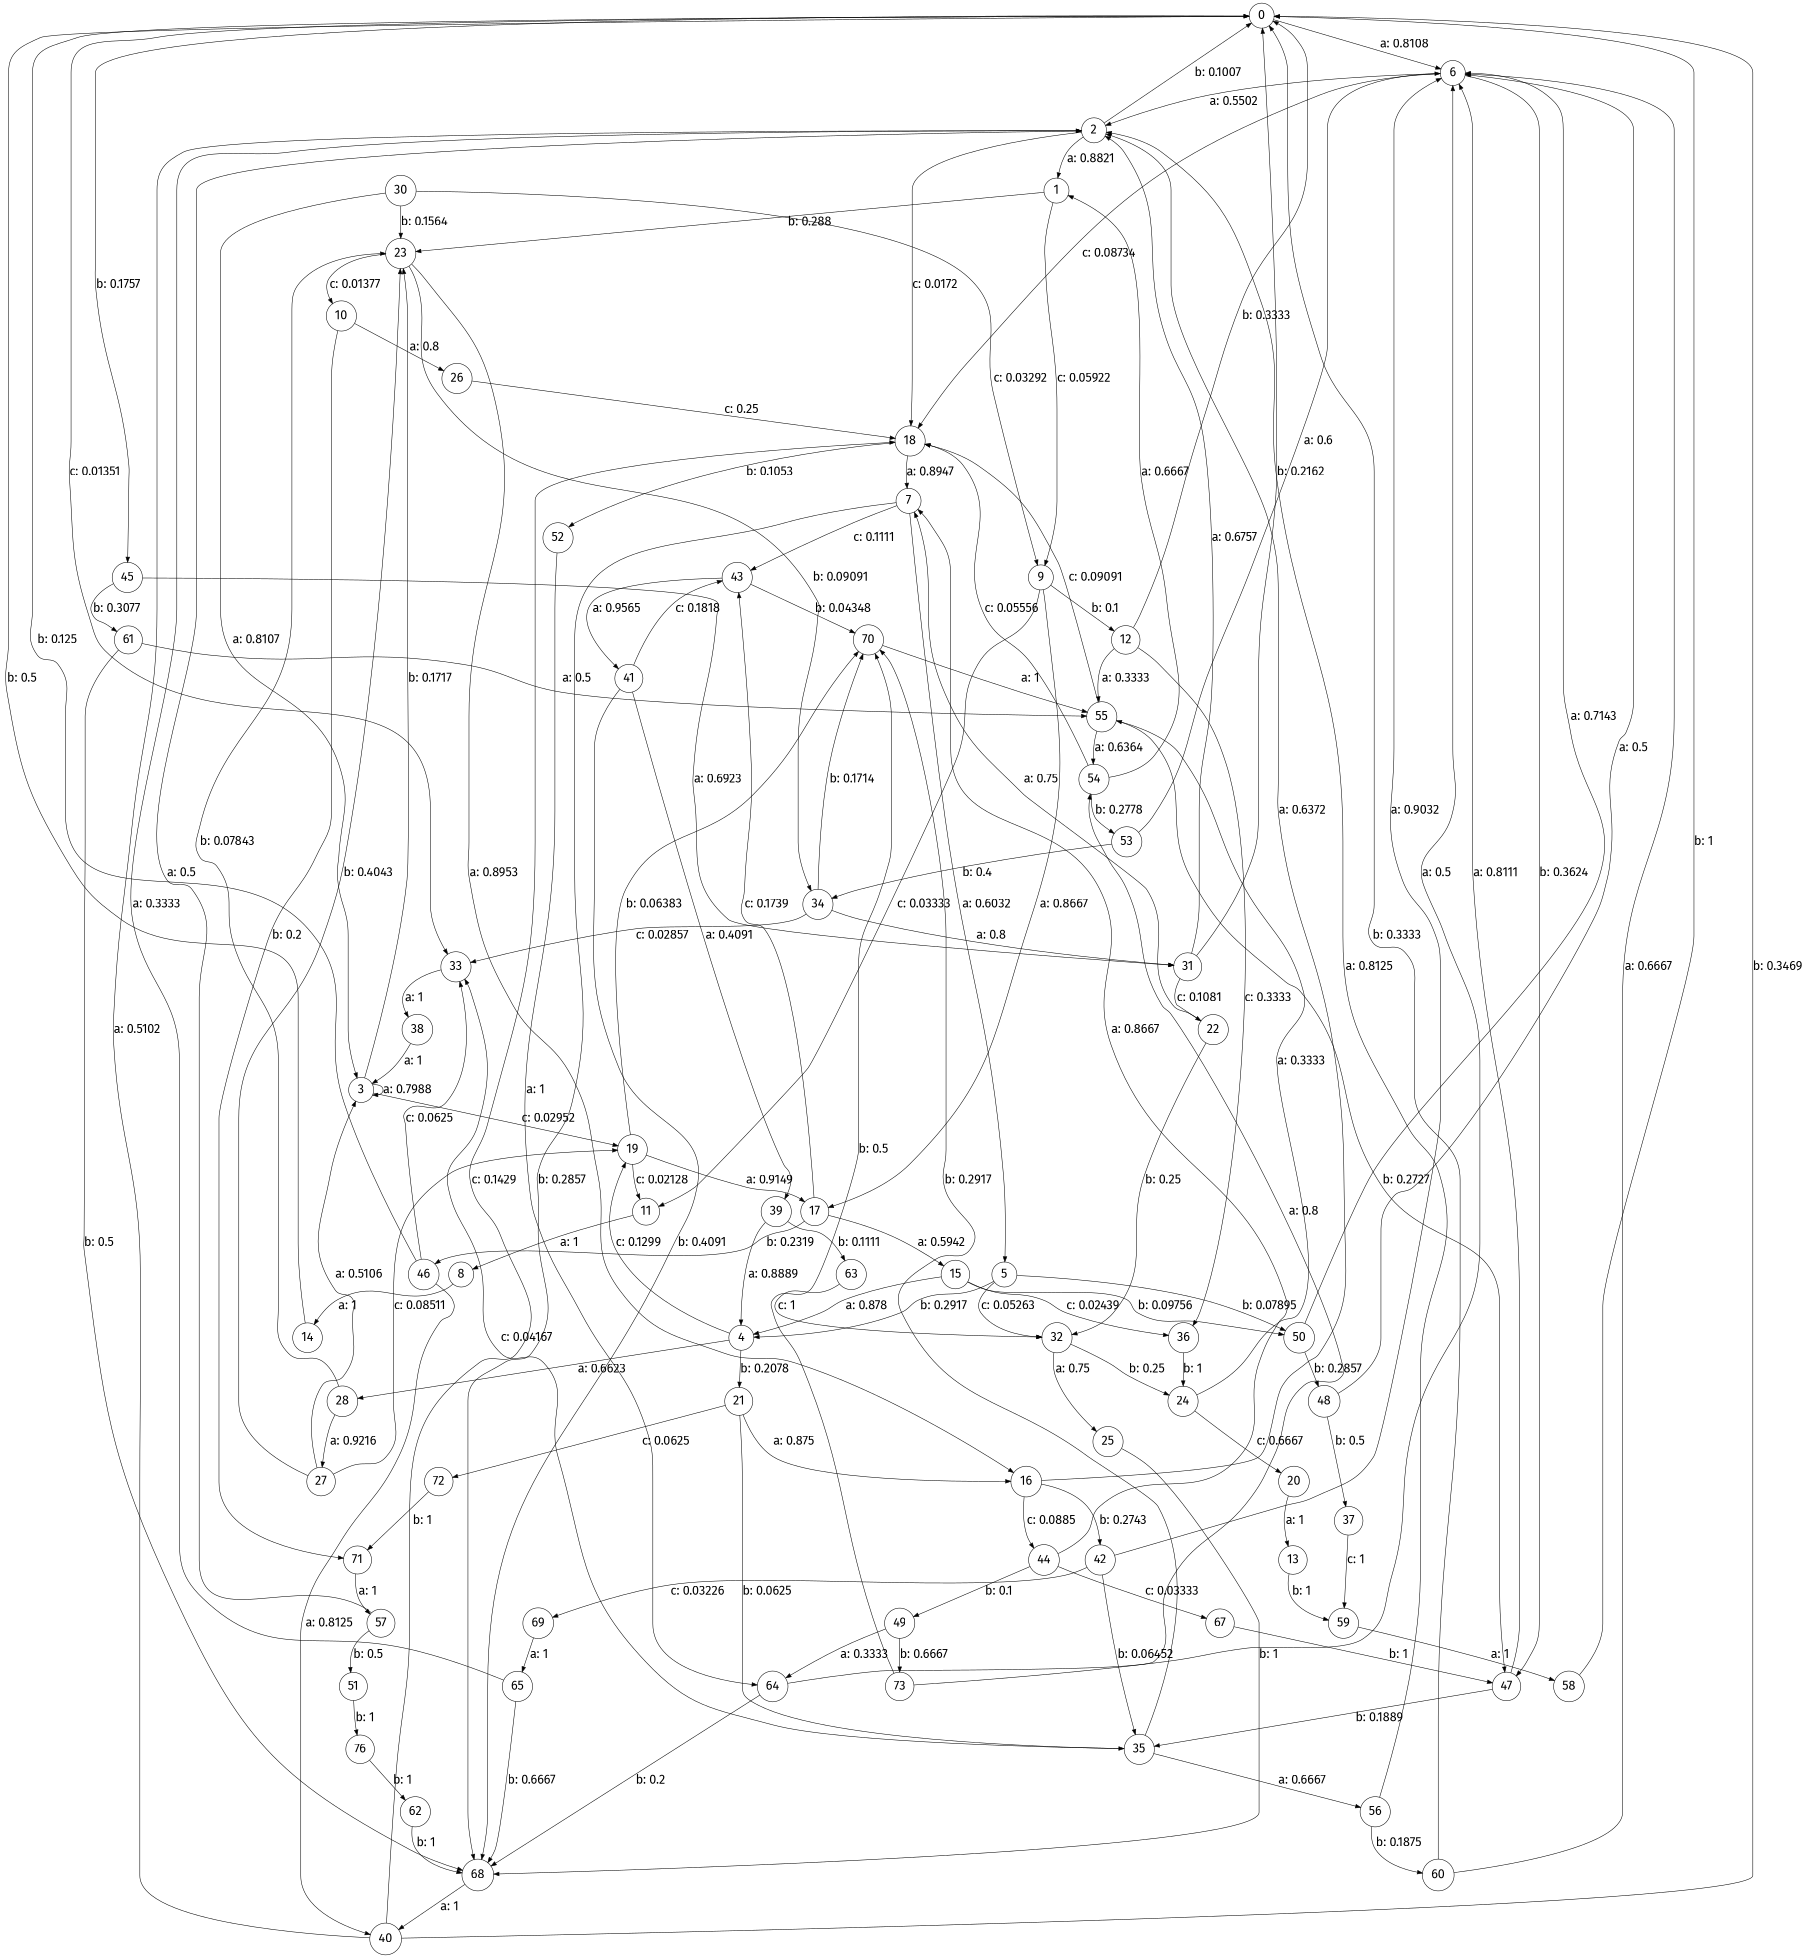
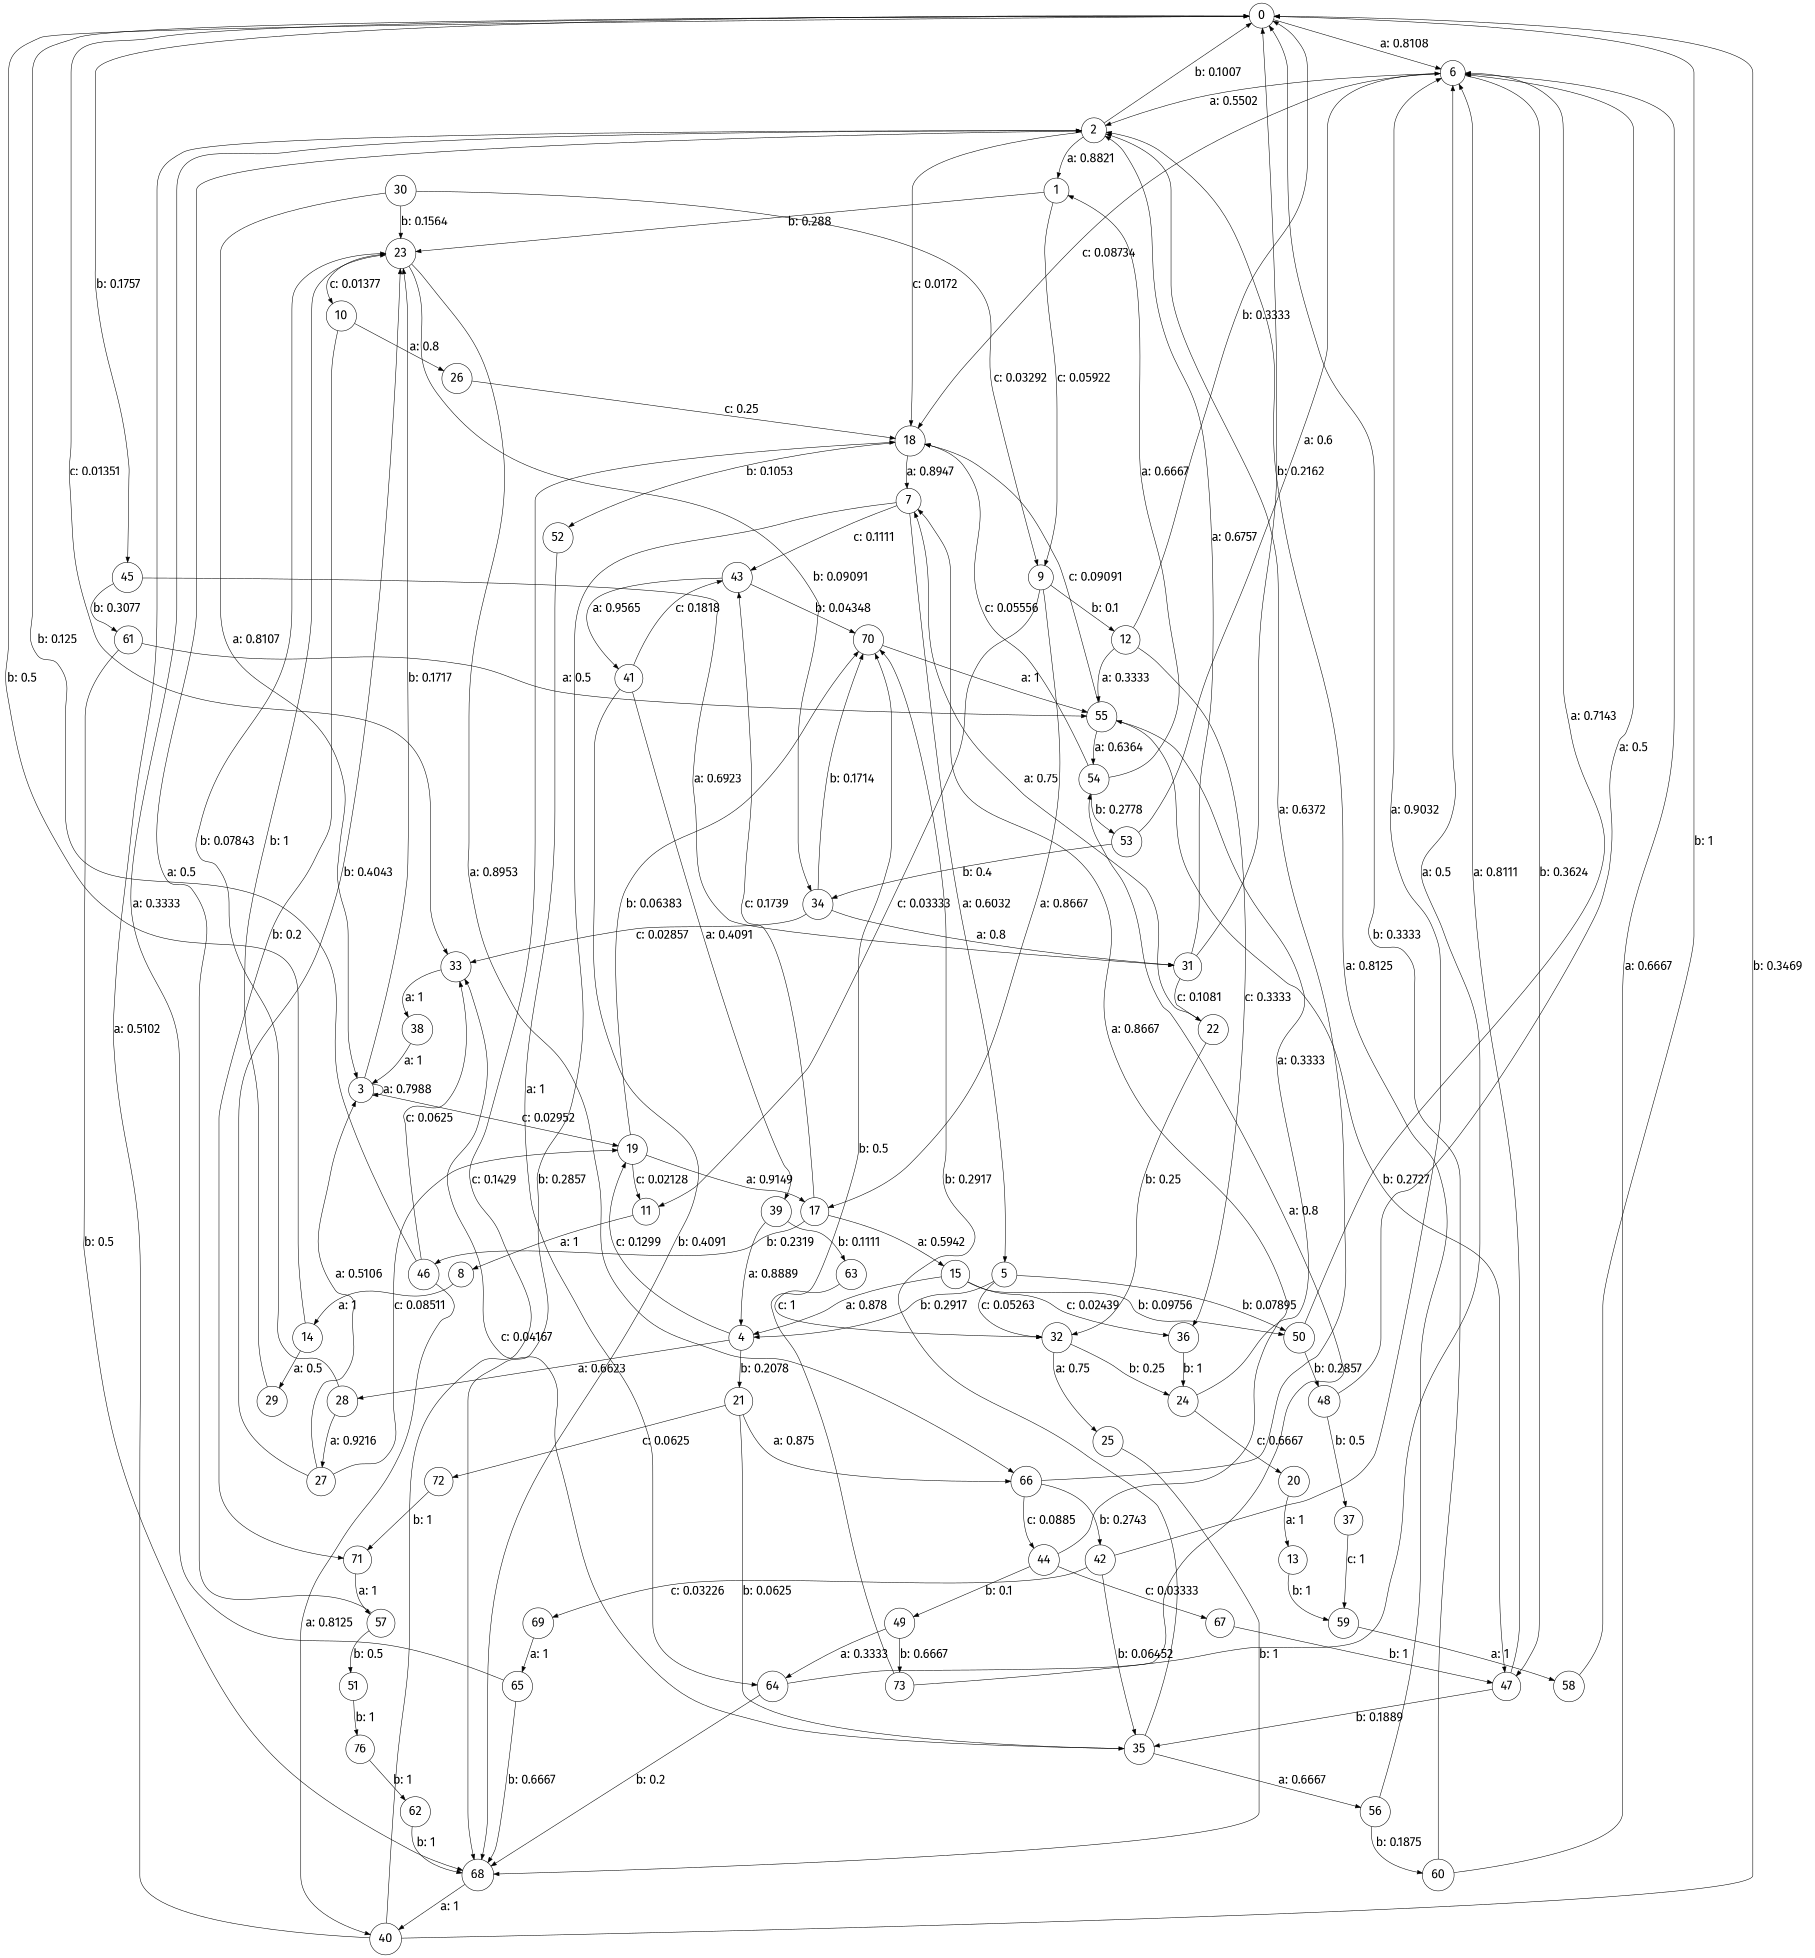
node "29": added
node "16": label "16" -> "66"
